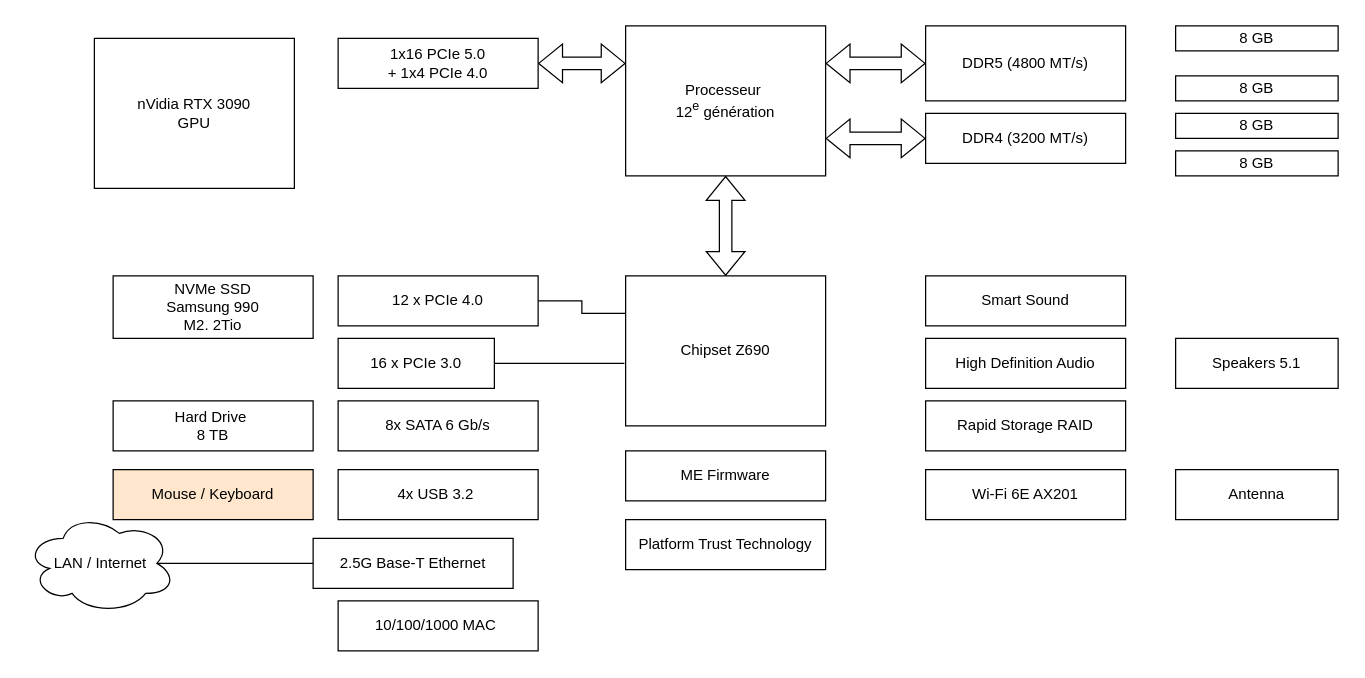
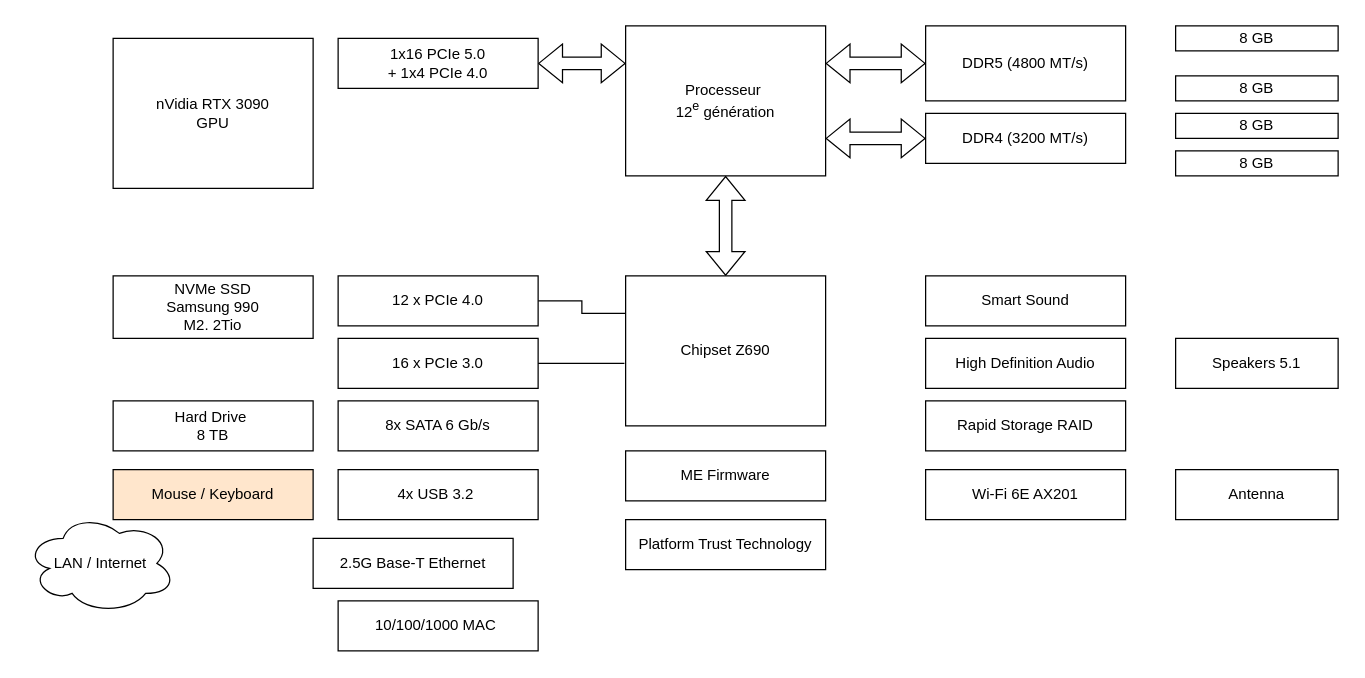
node "nVidia RTX 3090 GPU": moved (194, 113) -> (213, 113)
node "16 x PCIe 3.0": size 156x50 -> 200x50
edge "LAN / Internet" -- "2.5G Base-T Ethernet": removed
